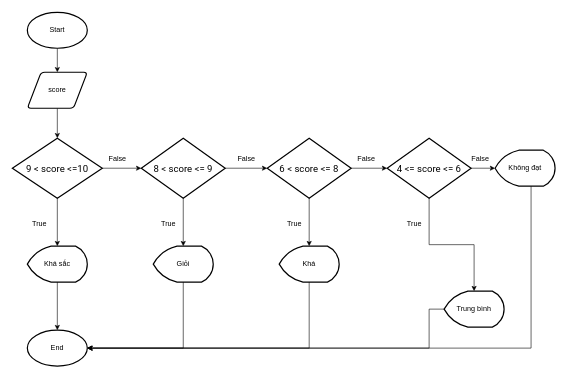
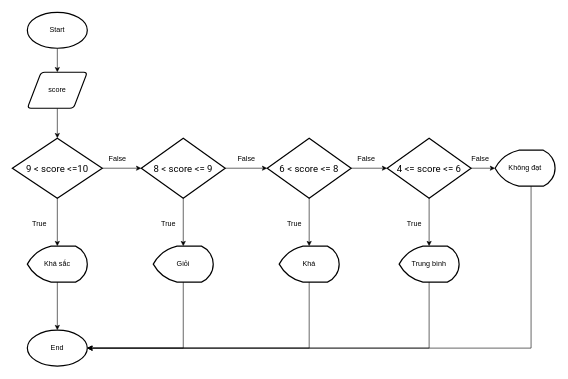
node "Trung bình": moved (474, 309) -> (429, 264)
